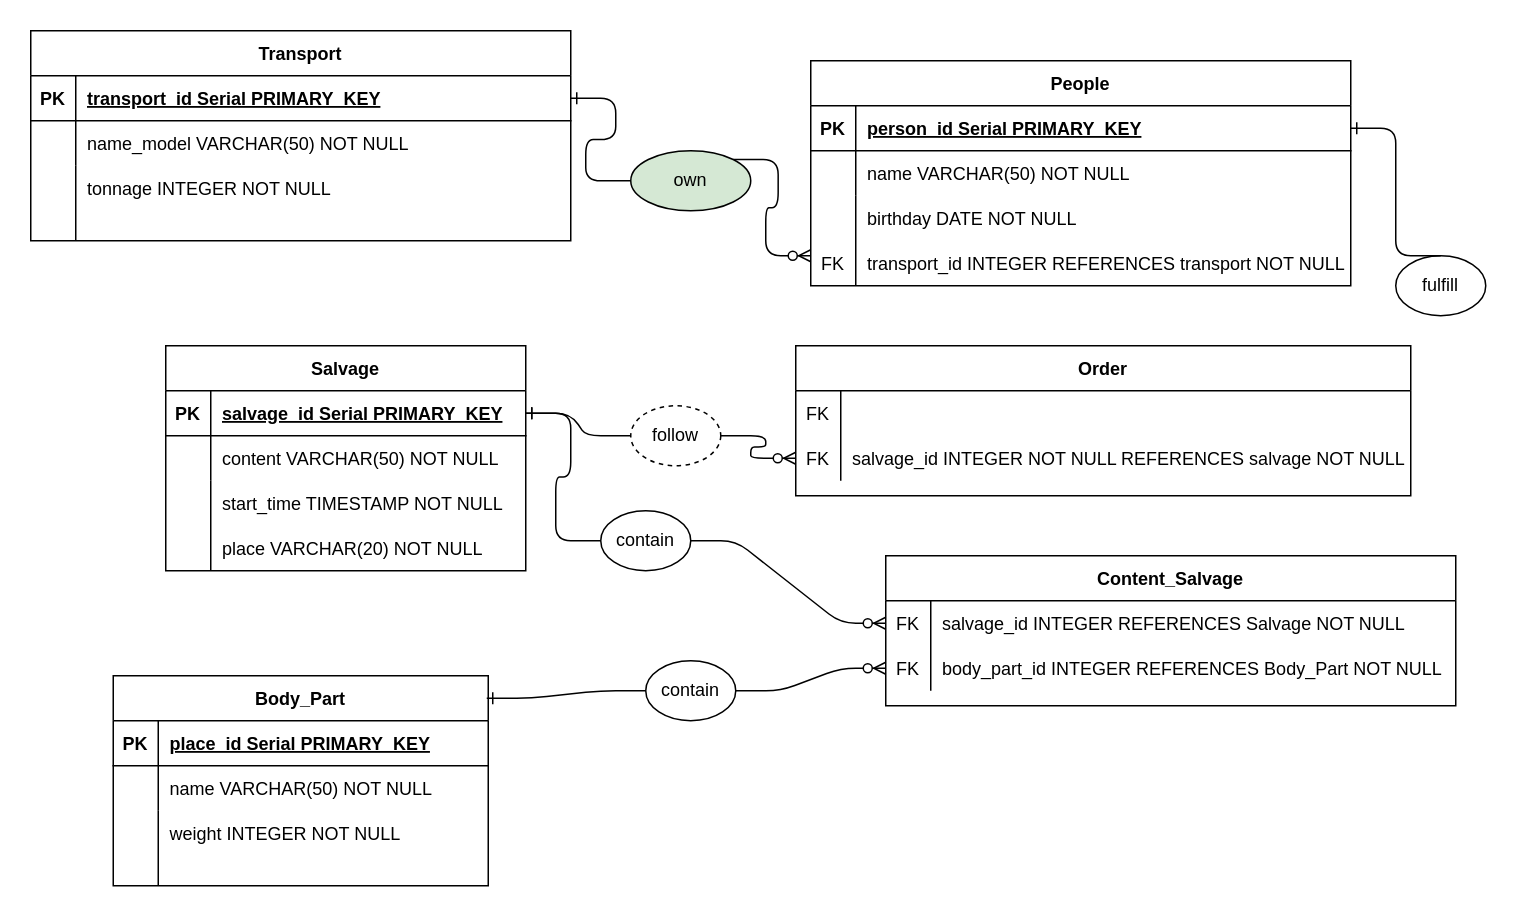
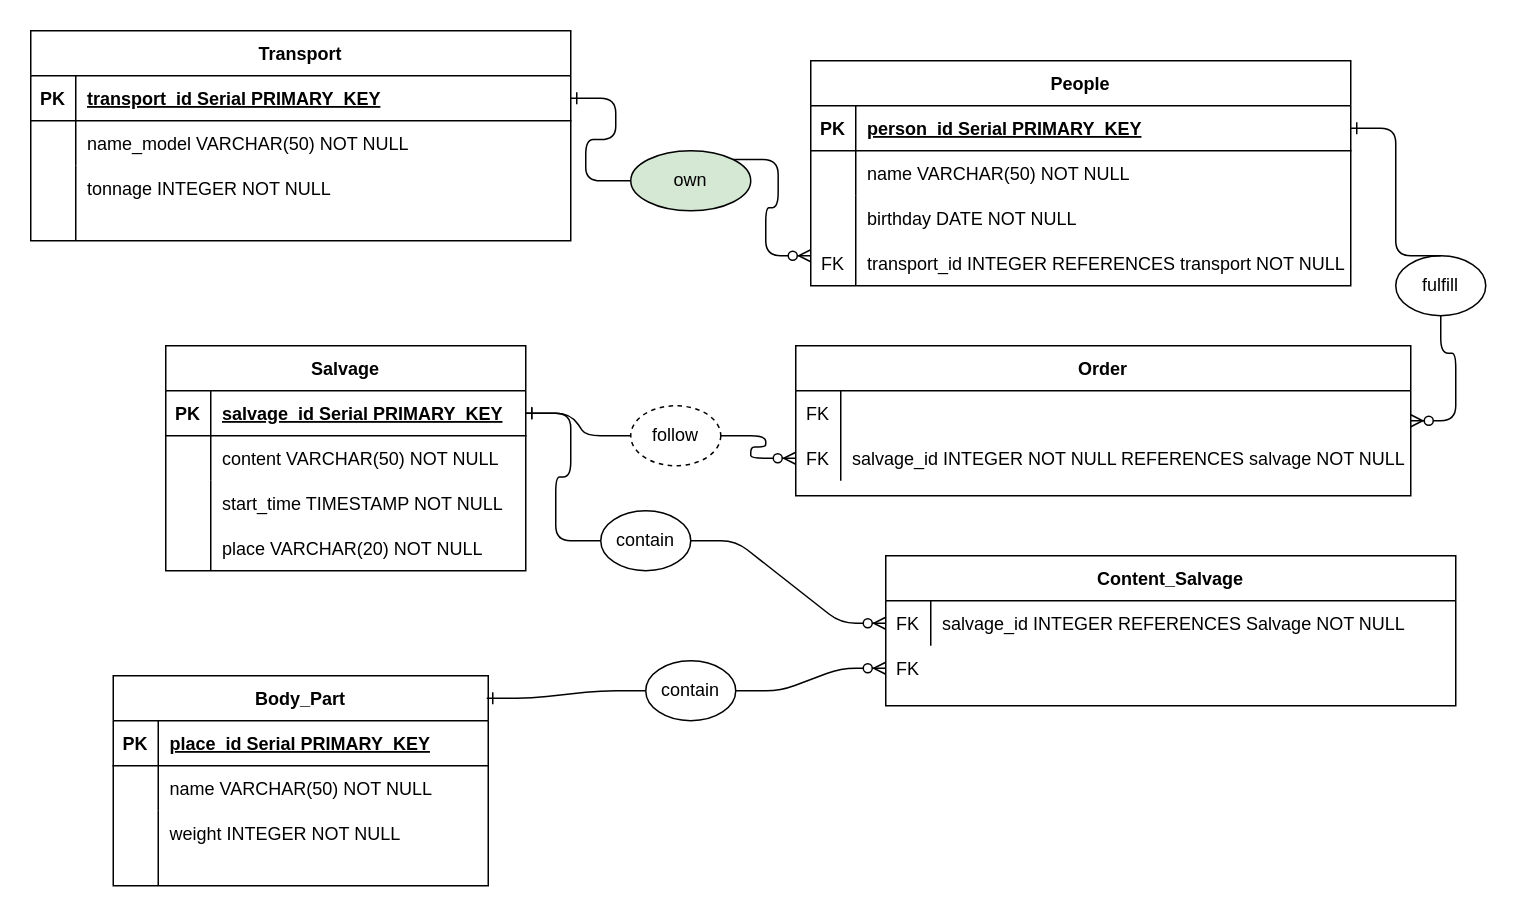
edge "fulfill" -> "Order": added
node "body_part_id INTEGER REFERENCES Body_Part NOT NULL": removed
